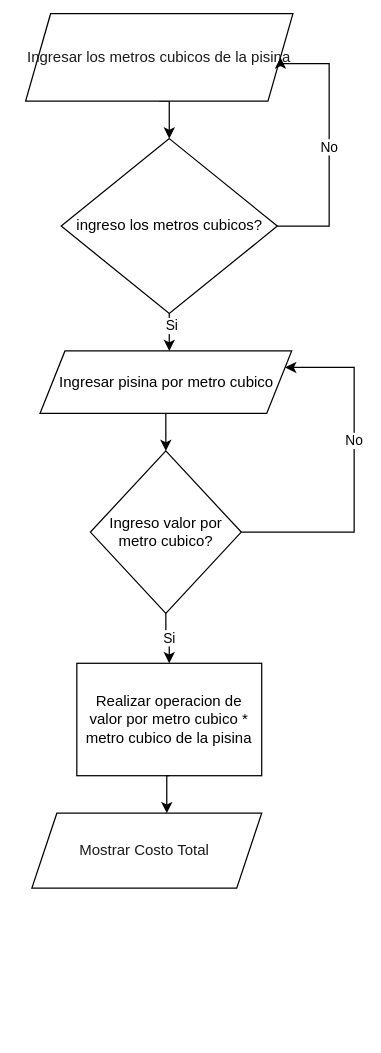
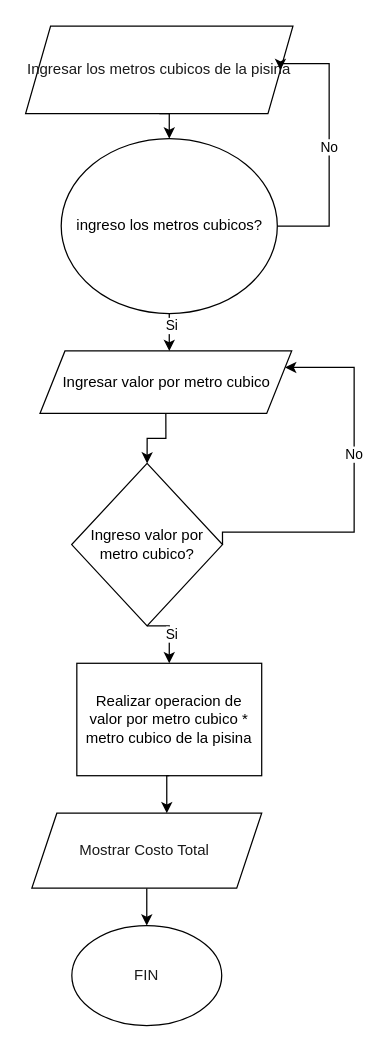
node "Ingresar los metros cubicos de la pisina": moved (159, 57) -> (159, 69)
node "ingreso los metros cubicos?": shape diamond -> ellipse
node "Ingresar pisina por metro cubico": label "Ingresar pisina por metro cubico" -> "Ingresar valor por metro cubico"
node "Ingreso valor por metro cubico?": moved (166, 532) -> (147, 544)
edge "Mostrar Costo Total" -> "FIN": added
node "FIN": added
